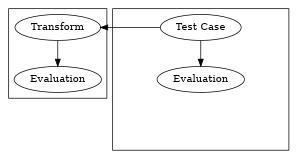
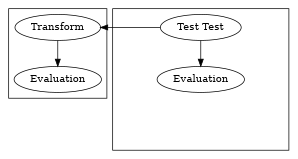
node "Test Case": label "Test Case" -> "Test Test"
